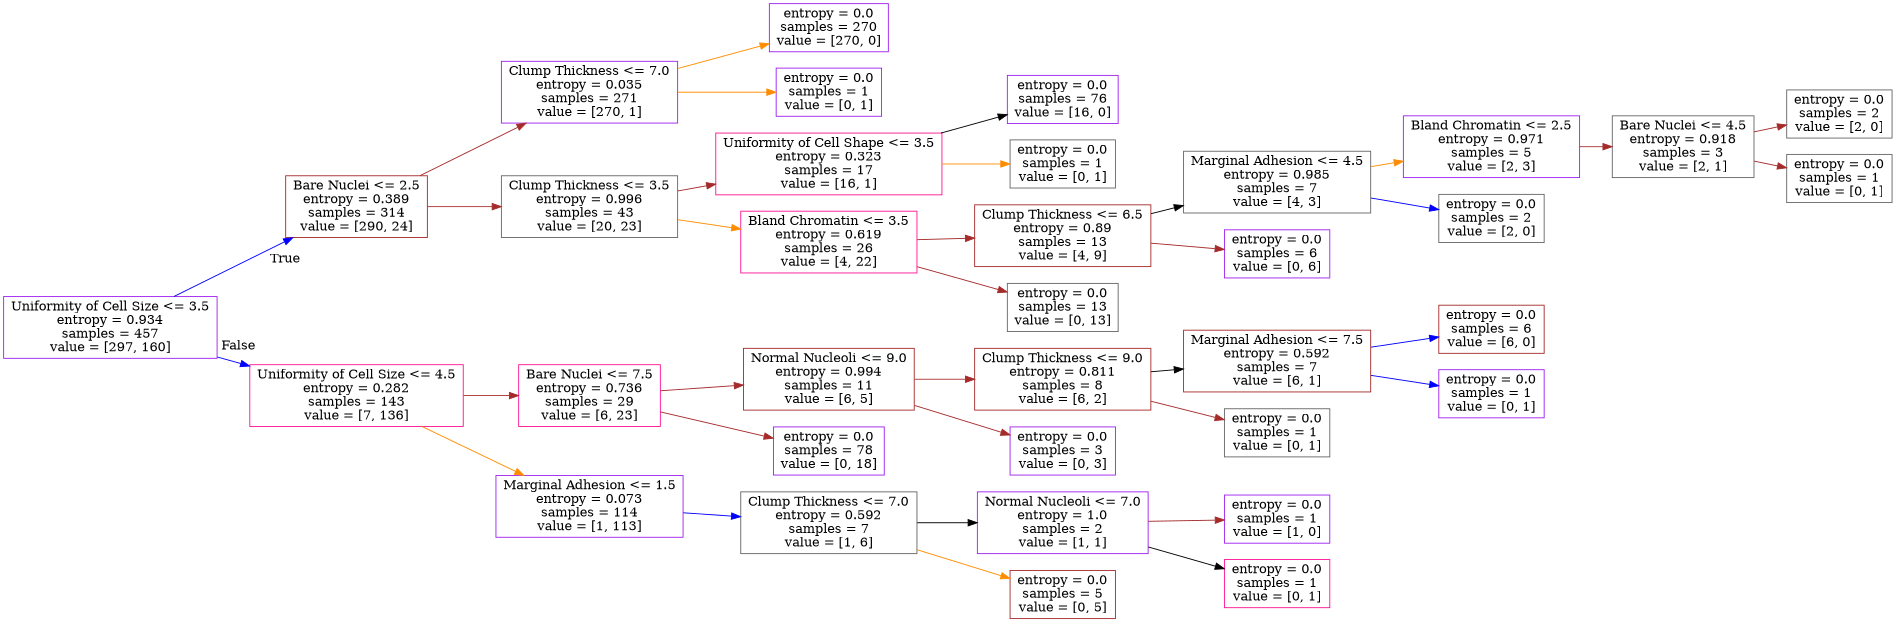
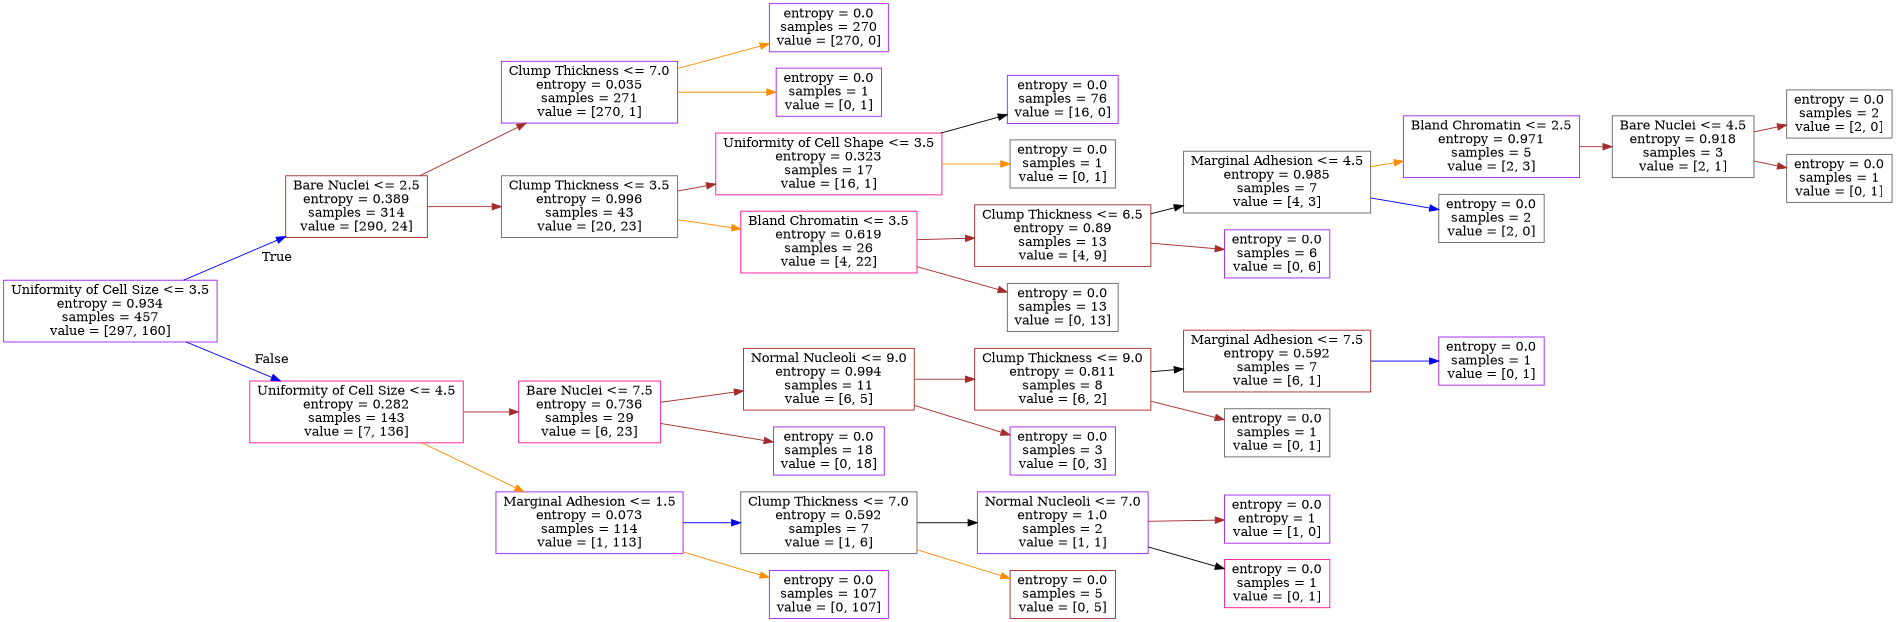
node "entropy = 0.0 samples = 6 value = [6, 0]": removed
node "entropy = 0.0 samples = 78 value = [0, 18]": label "entropy = 0.0 samples = 78 value = [0, 18]" -> "entropy = 0.0 samples = 18 value = [0, 18]"
node "entropy = 0.0 samples = 1 value = [1, 0]": label "entropy = 0.0 samples = 1 value = [1, 0]" -> "entropy = 0.0 entropy = 1 value = [1, 0]"
node "entropy = 0.0 samples = 107 value = [0, 107]": added
